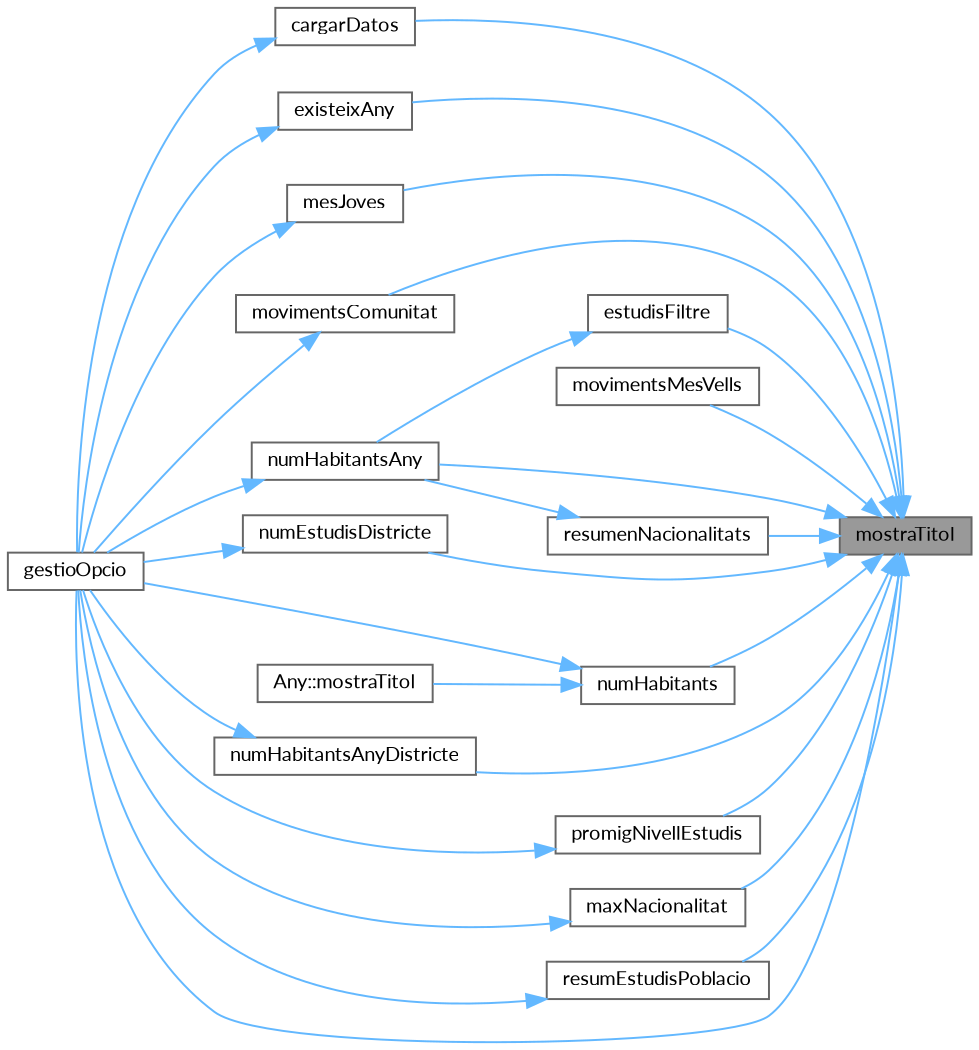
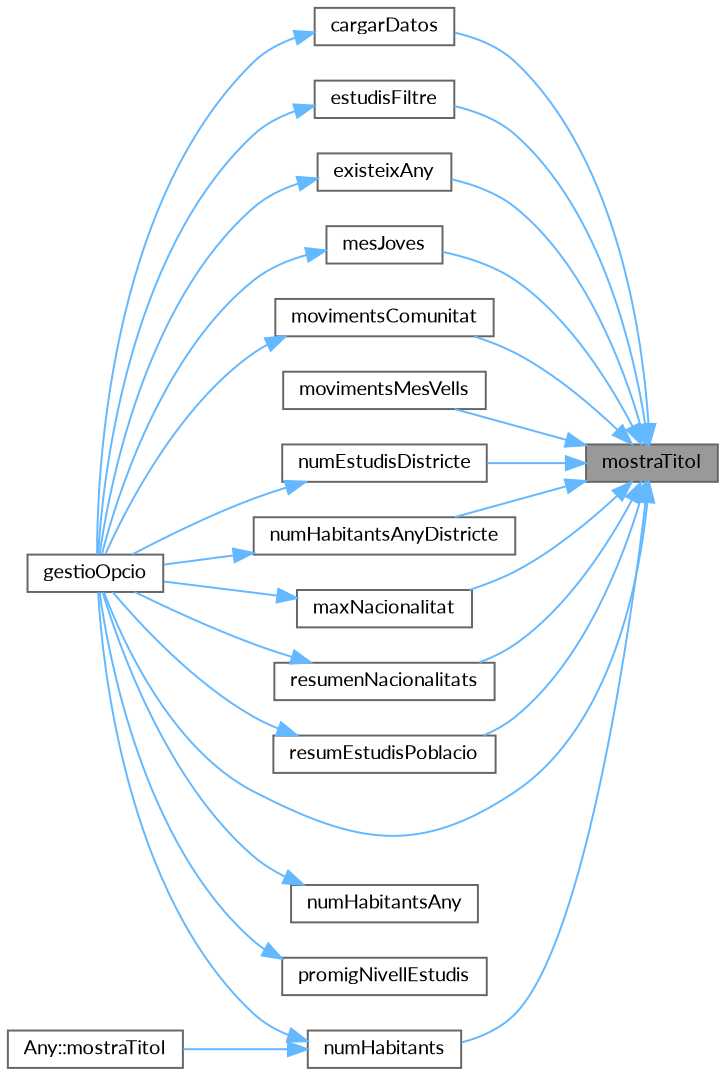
edge "numHabitantsAny" -> "estudisFiltre": now "gestioOpcio" -> "estudisFiltre"
edge "numHabitantsAny" -> "mostraTitol": removed
edge "numHabitantsAny" -> "resumenNacionalitats": now "gestioOpcio" -> "resumenNacionalitats"
edge "promigNivellEstudis" -> "mostraTitol": removed
